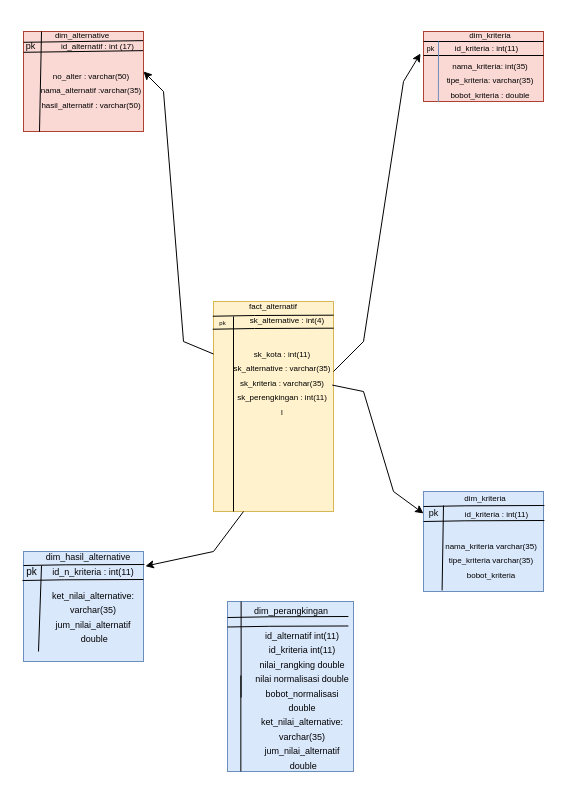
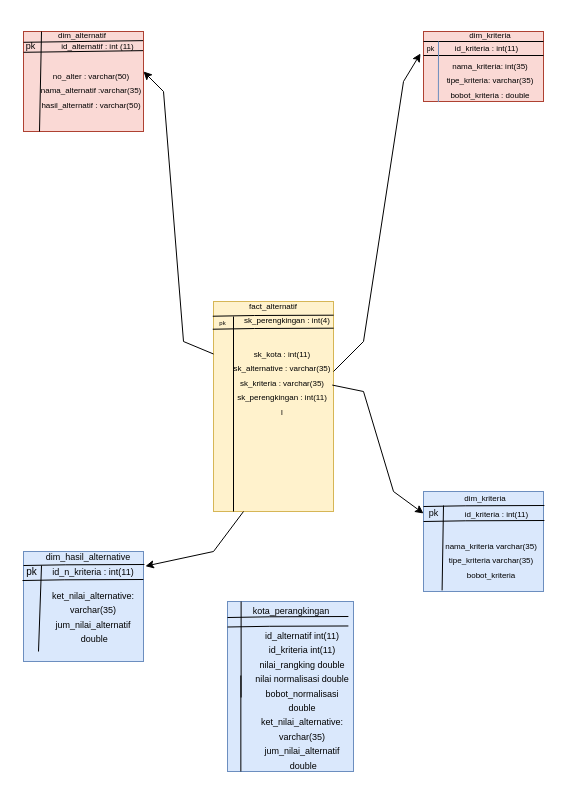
node "dim_alternative": label "dim_alternative" -> "dim_alternatif"
node "id_alternatif : int (17)": label "id_alternatif : int (17)" -> "id_alternatif : int (11)"
node "sk_alternative : int(4)": label "sk_alternative : int(4)" -> "sk_perengkingan : int(4)"
node "dim_perangkingan": label "dim_perangkingan" -> "kota_perangkingan"
